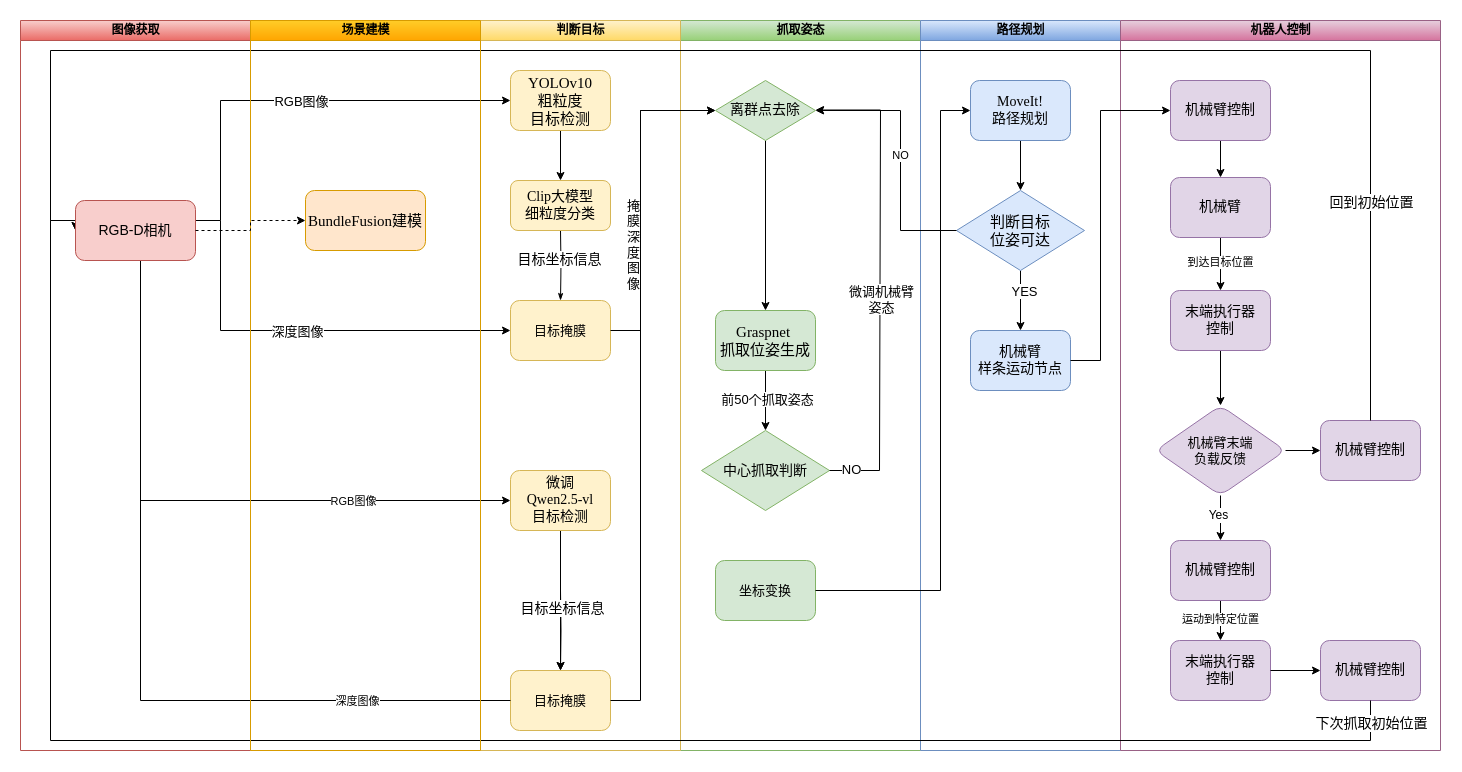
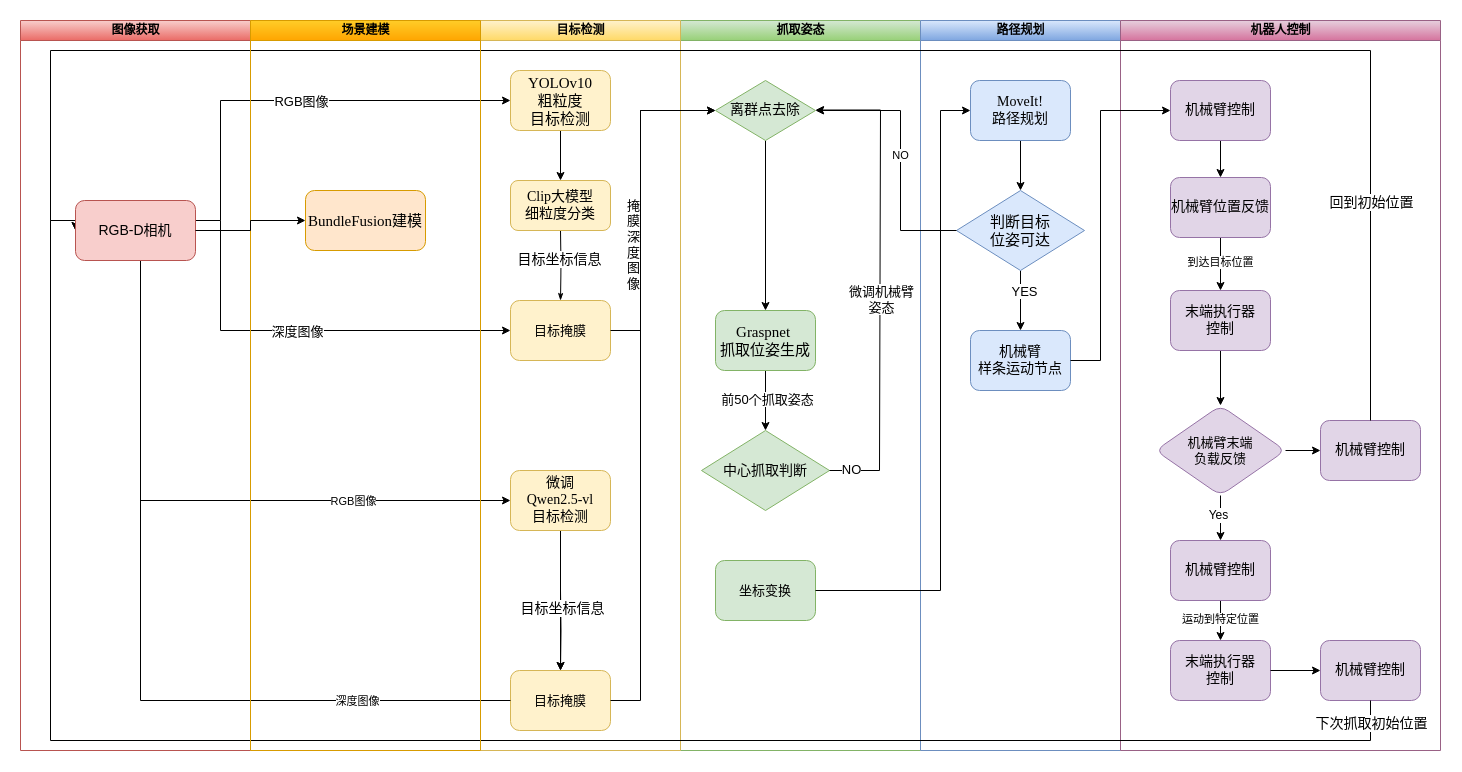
node "判断目标": label "判断目标" -> "目标检测"
node "机械臂": label "机械臂" -> "机械臂位置反馈"
edge "RGB-D相机" -> "BundleFusion建模": style dashed -> solid
